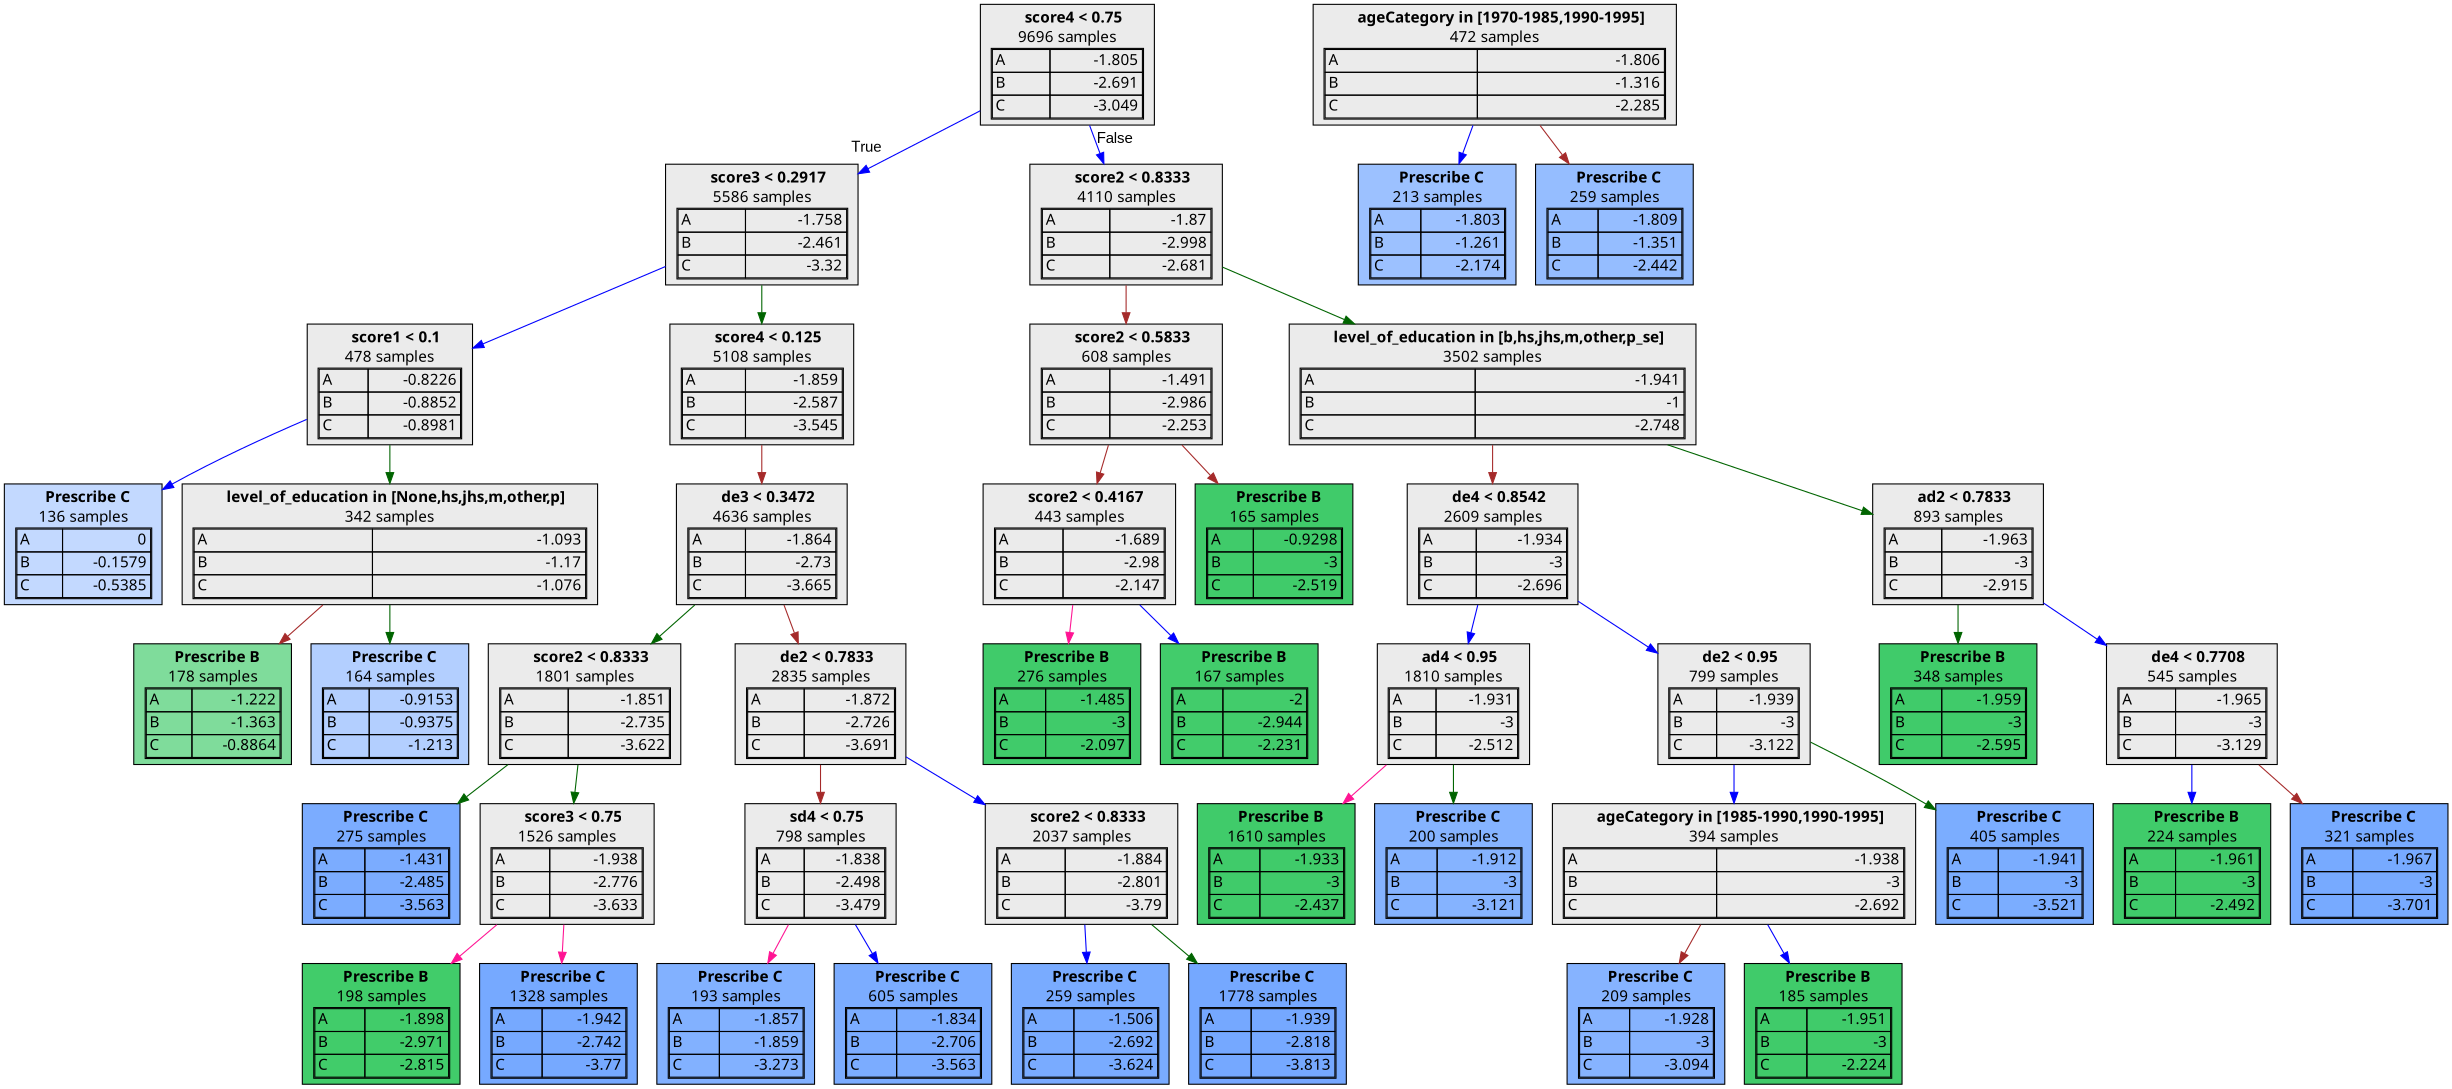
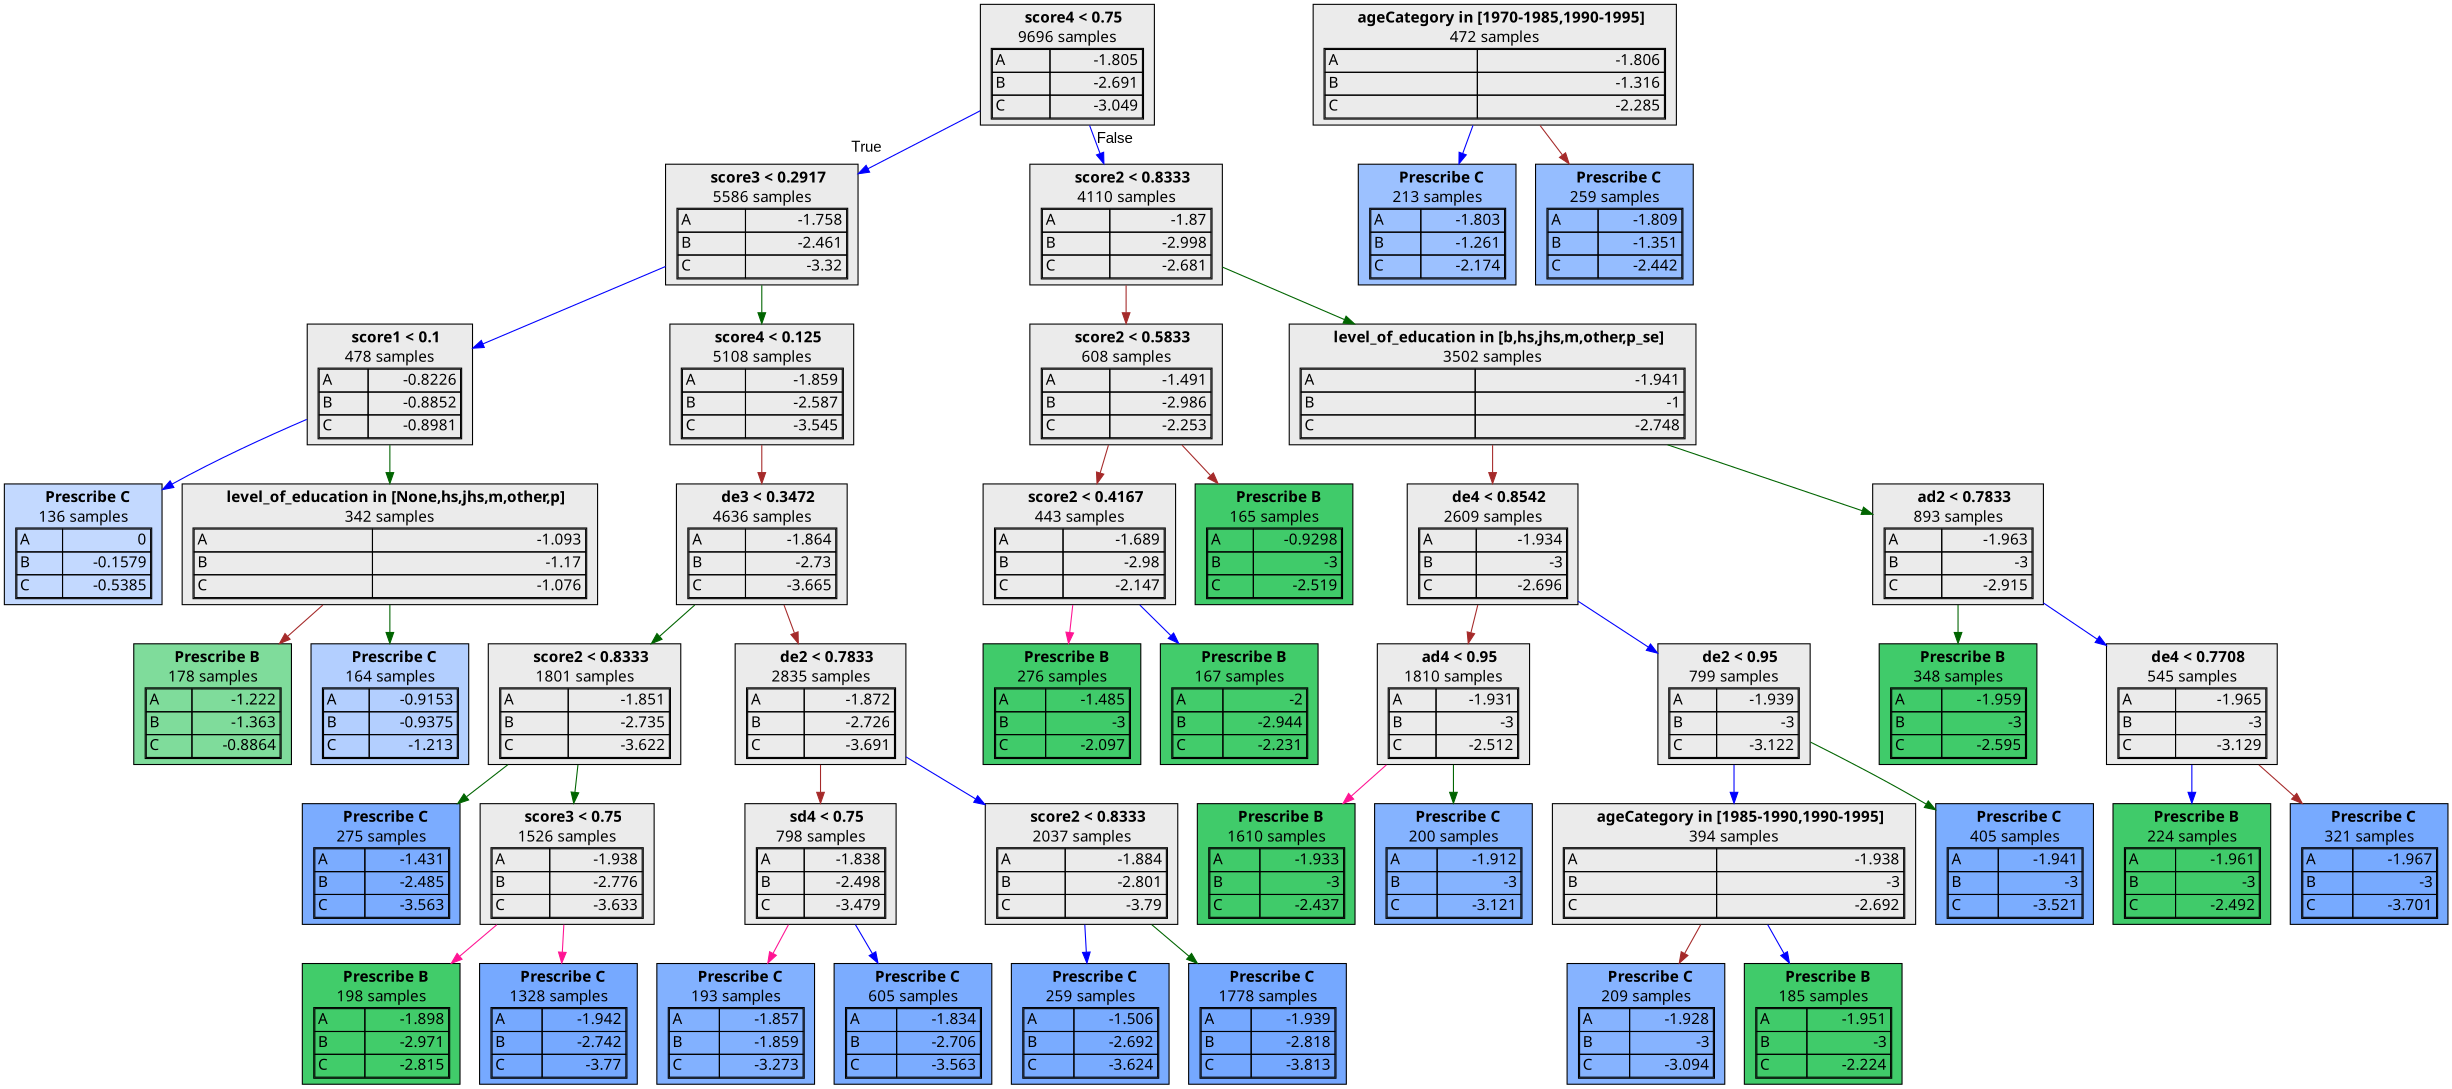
edge "de4 < 0.8542" -> "ad4 < 0.95": color blue -> brown
